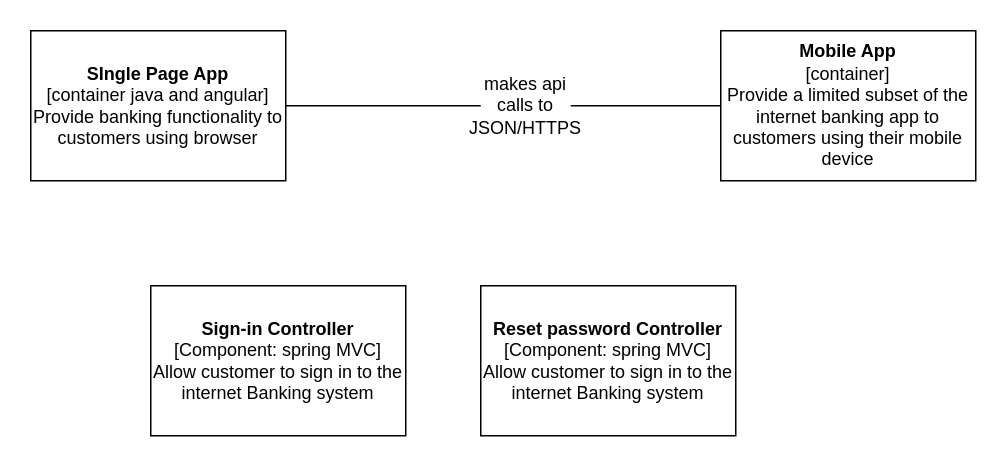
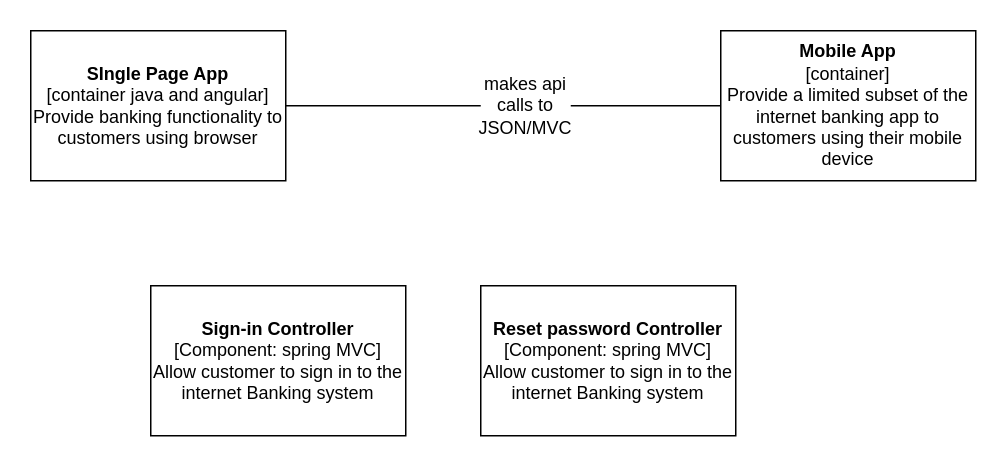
node "makes api calls to JSON/HTTPS": label "makes api calls to JSON/HTTPS" -> "makes api calls to JSON/MVC"
